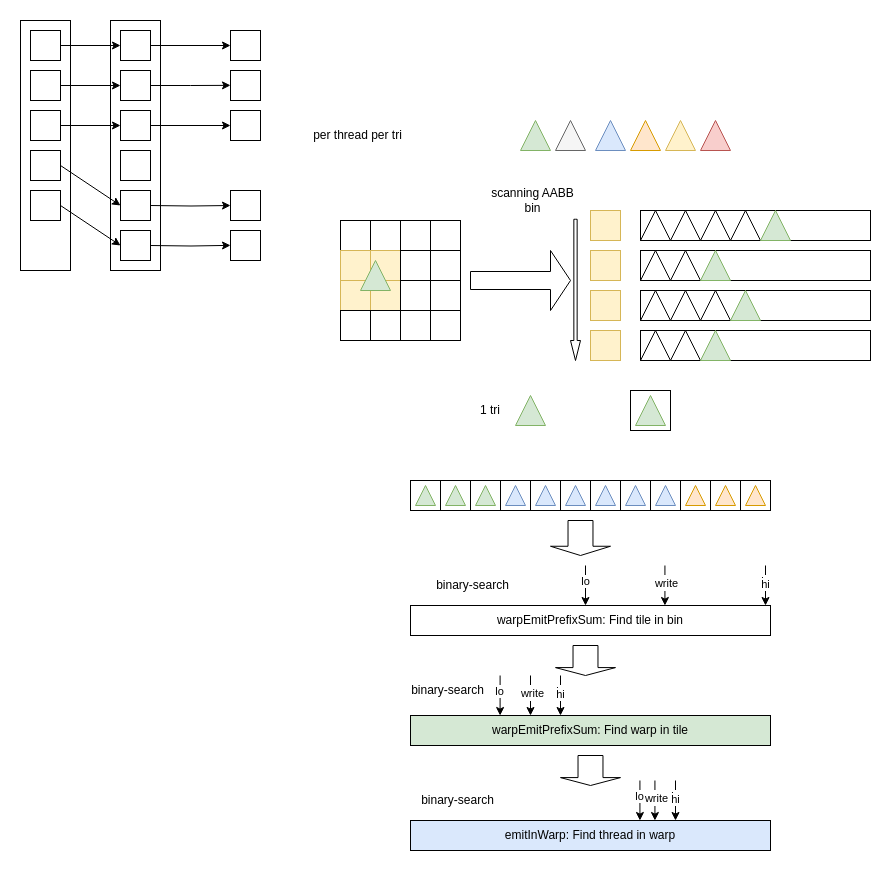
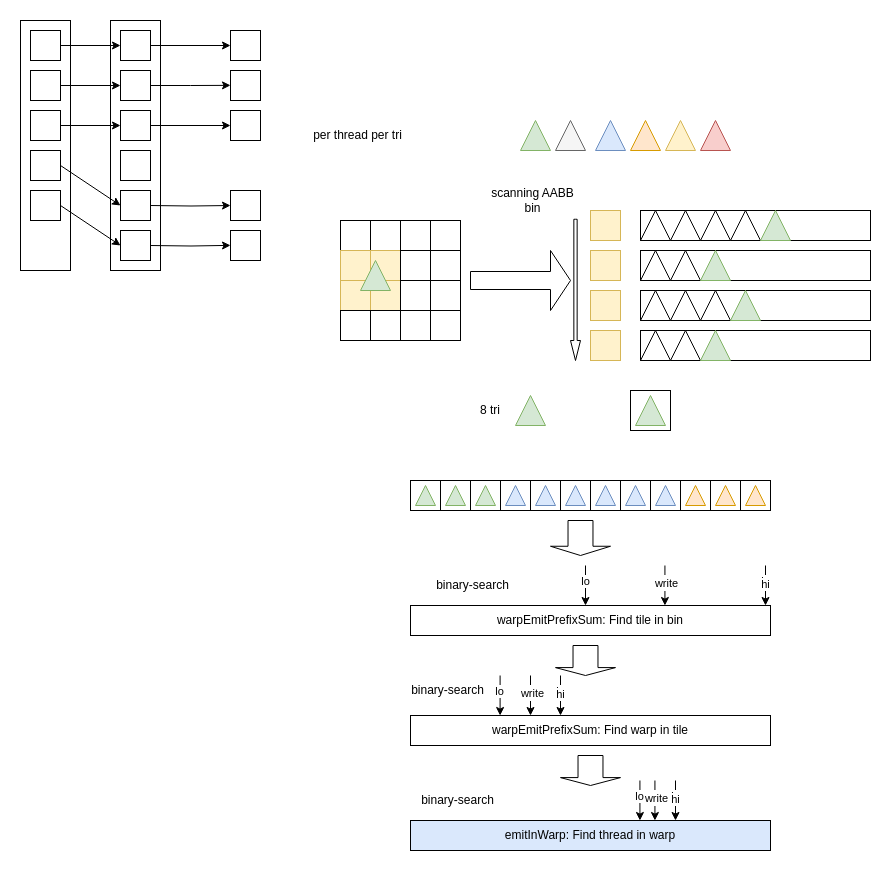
node "1 tri": label "1 tri" -> "8 tri"
node "warpEmitPrefixSum: Find warp in tile": fillcolor #d5e8d4 -> #ffffff
